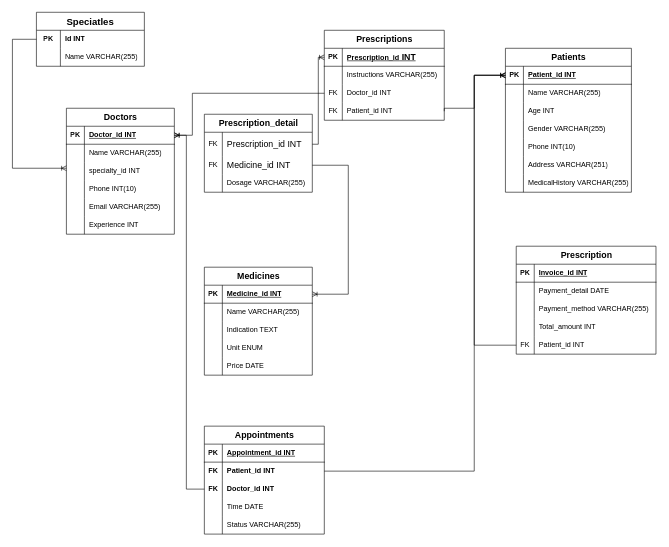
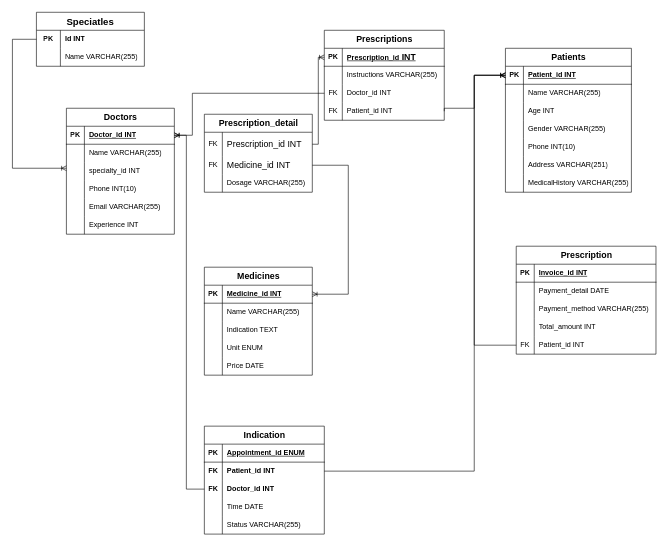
node "Appointments": label "Appointments" -> "Indication"
node "Appointment_id INT": label "Appointment_id INT" -> "Appointment_id ENUM"
